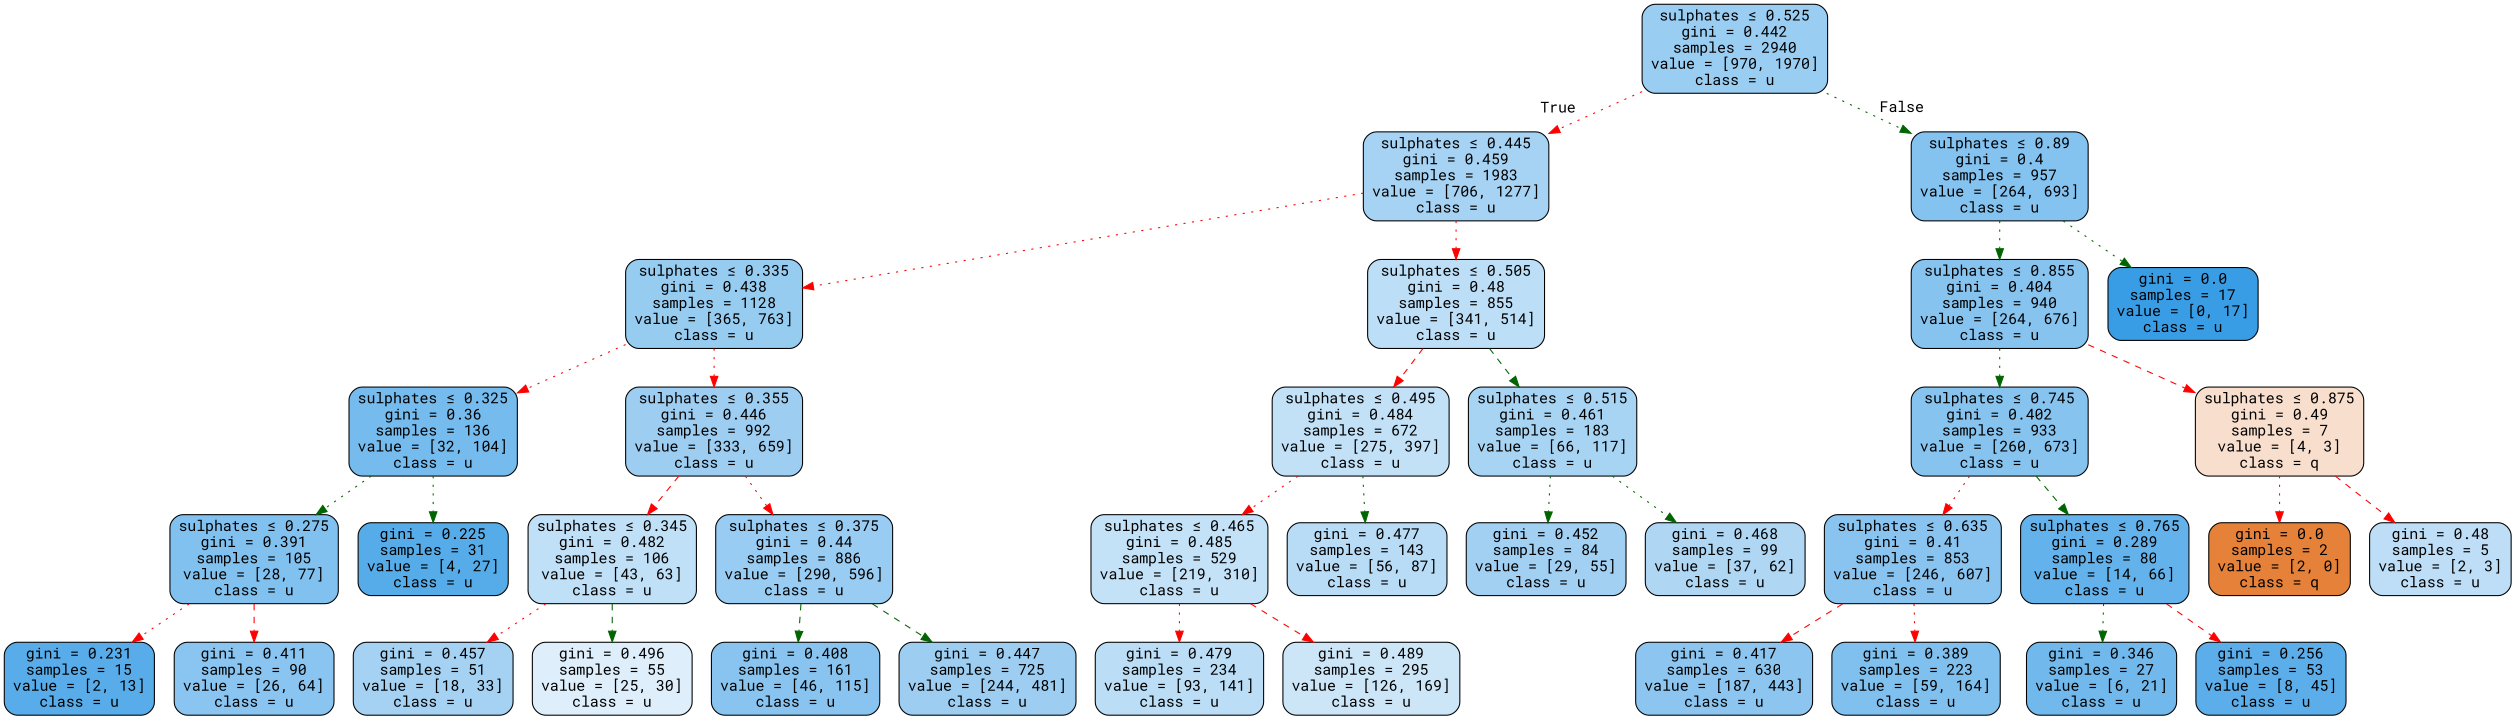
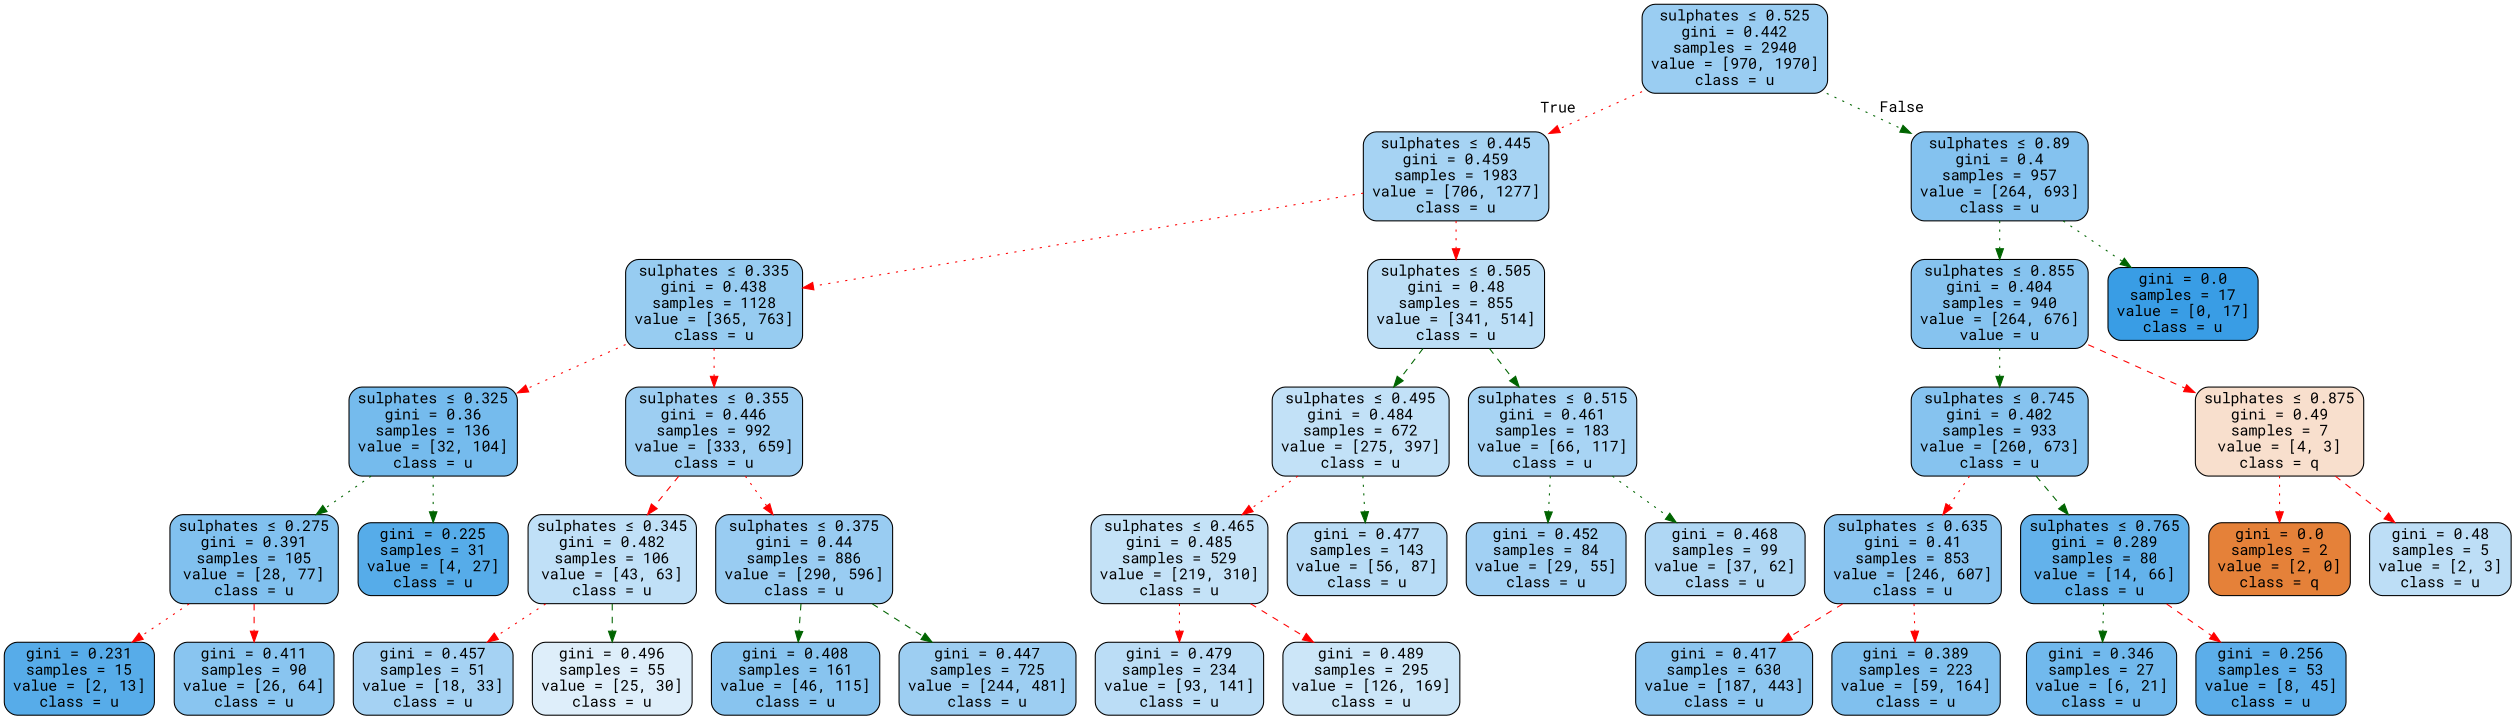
node "sulphates ≤ 0.855": text "class = u" -> "value = u"
edge "sulphates ≤ 0.505" -> "sulphates ≤ 0.495": color red -> darkgreen
